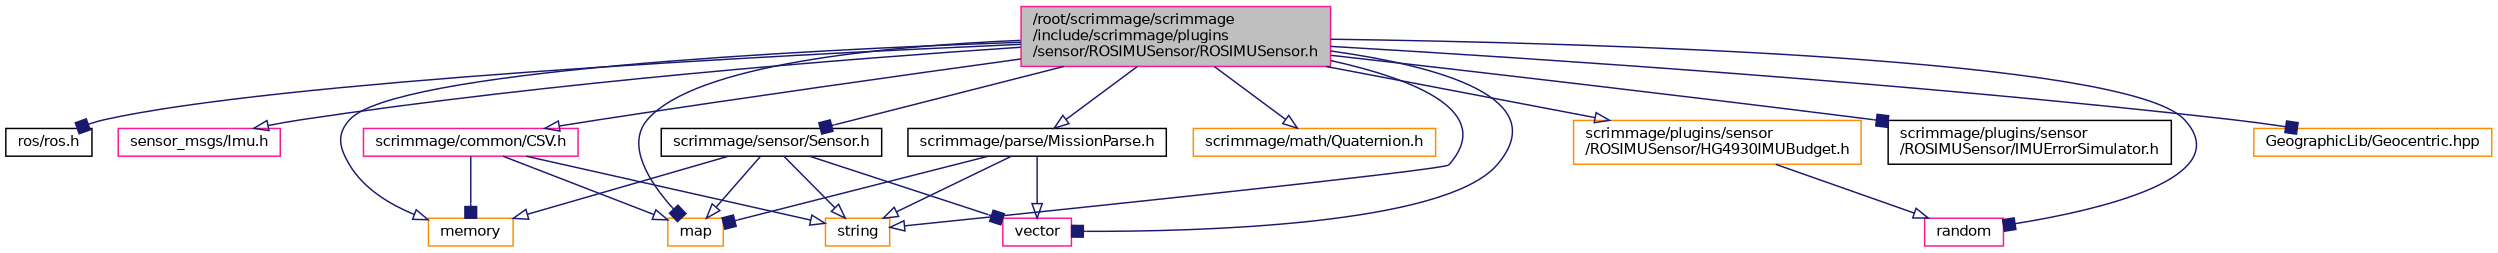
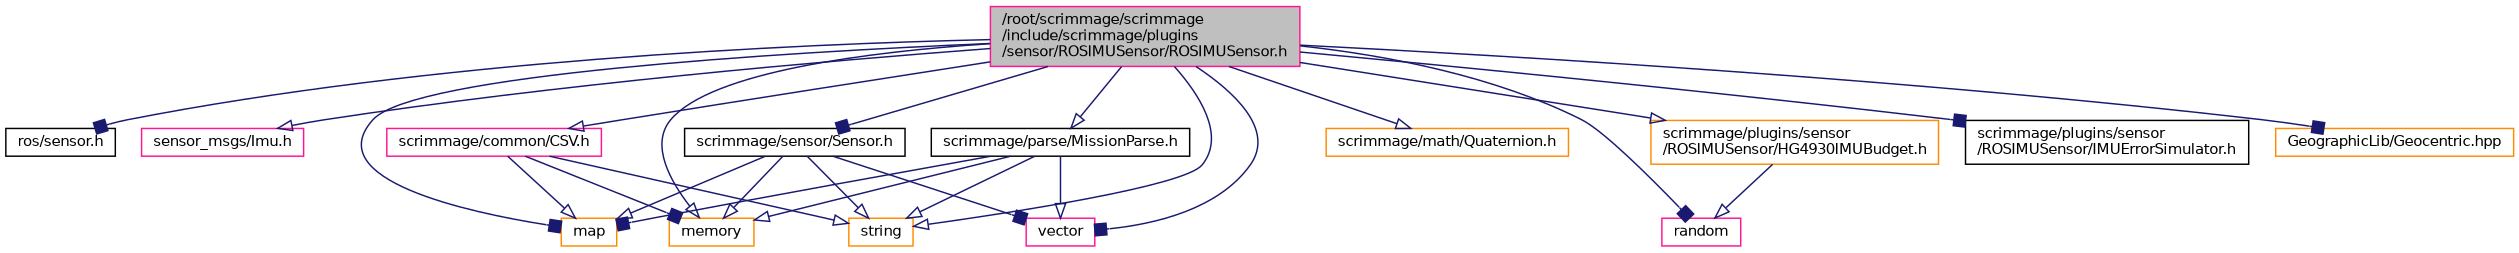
node "ros/ros.h": label "ros/ros.h" -> "ros/sensor.h"
edge "scrimmage/parse/MissionParse.h" -> "memory": added
